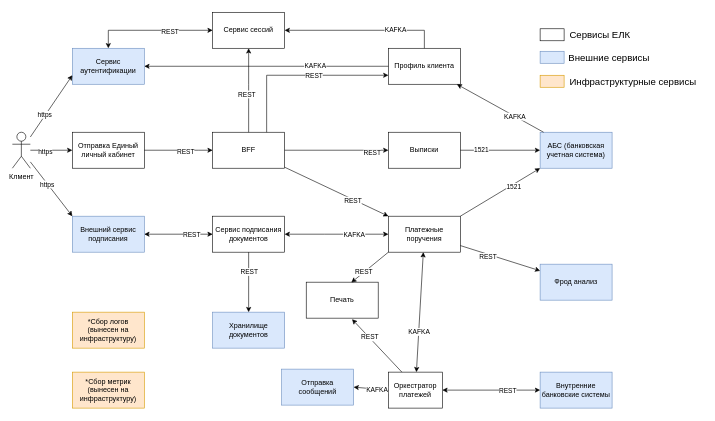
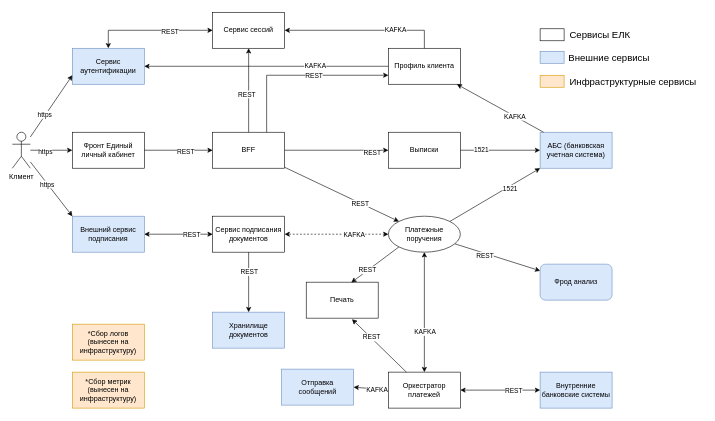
node "Отправка Единый личный кабинет": label "Отправка Единый личный кабинет" -> "Фронт Единый личный кабинет"
edge "Сервис подписания документов" -- "Платежные поручения": style solid -> dashed
node "Платежные поручения": shape rectangle -> ellipse
node "Фрод анализ": shape rectangle -> rounded rectangle
node "*Сбор логов (вынесен на инфраструктуру)": moved (108, 330) -> (108, 342)
node "Оркестратор платежей": size 54x36 -> 72x36
